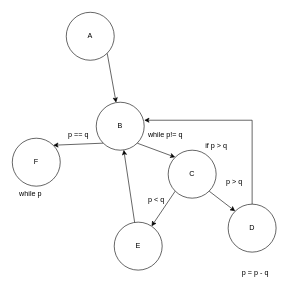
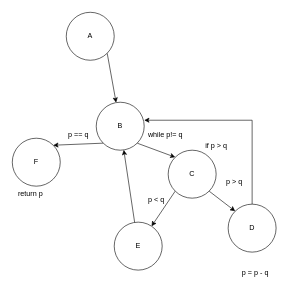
node "while p": label "while p" -> "return p"
